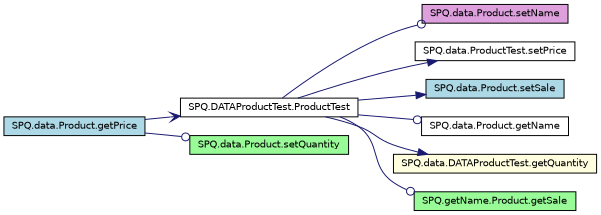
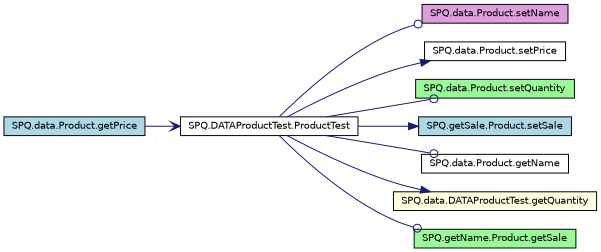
node "SPQ.data.ProductTest.setPrice": label "SPQ.data.ProductTest.setPrice" -> "SPQ.data.Product.setPrice"
node "SPQ.data.Product.setSale": label "SPQ.data.Product.setSale" -> "SPQ.getSale.Product.setSale"
edge "SPQ.data.Product.getPrice" -> "SPQ.data.Product.setQuantity": now "SPQ.DATAProductTest.ProductTest" -> "SPQ.data.Product.setQuantity"
